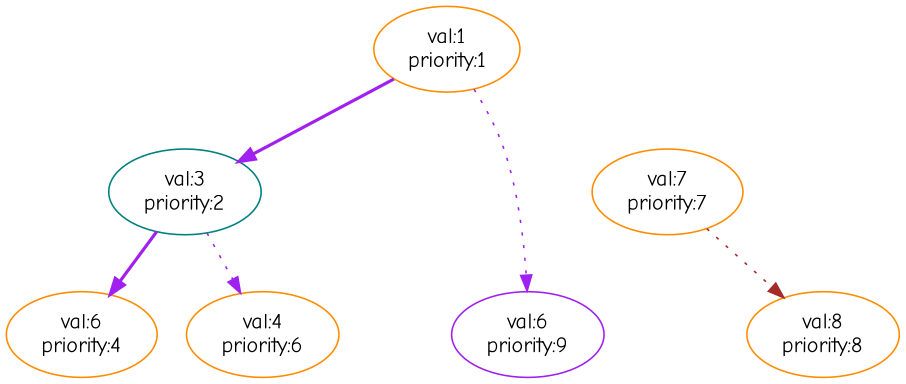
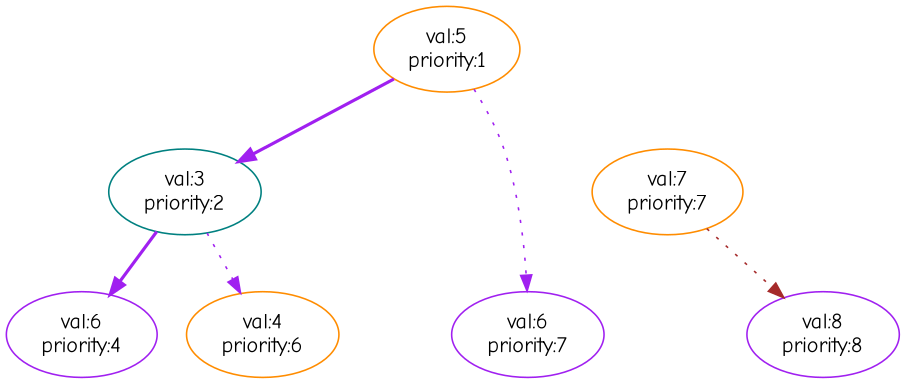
node "val:1 priority:1": label "val:1 priority:1" -> "val:5 priority:1"
node "val:6 priority:4": color darkorange -> purple
node "val:6 priority:9": label "val:6 priority:9" -> "val:6 priority:7"
node "val:8 priority:8": color darkorange -> purple
